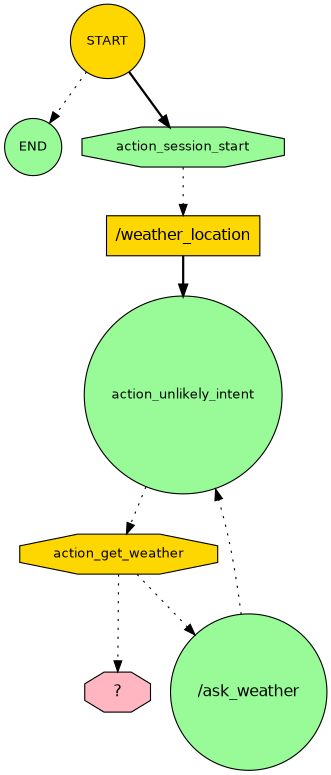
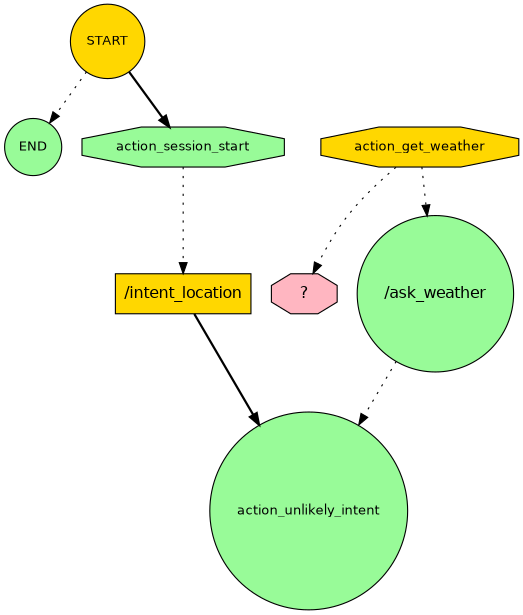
node "/weather_location": label "/weather_location" -> "/intent_location"
edge "action_unlikely_intent" -> "action_get_weather": removed
